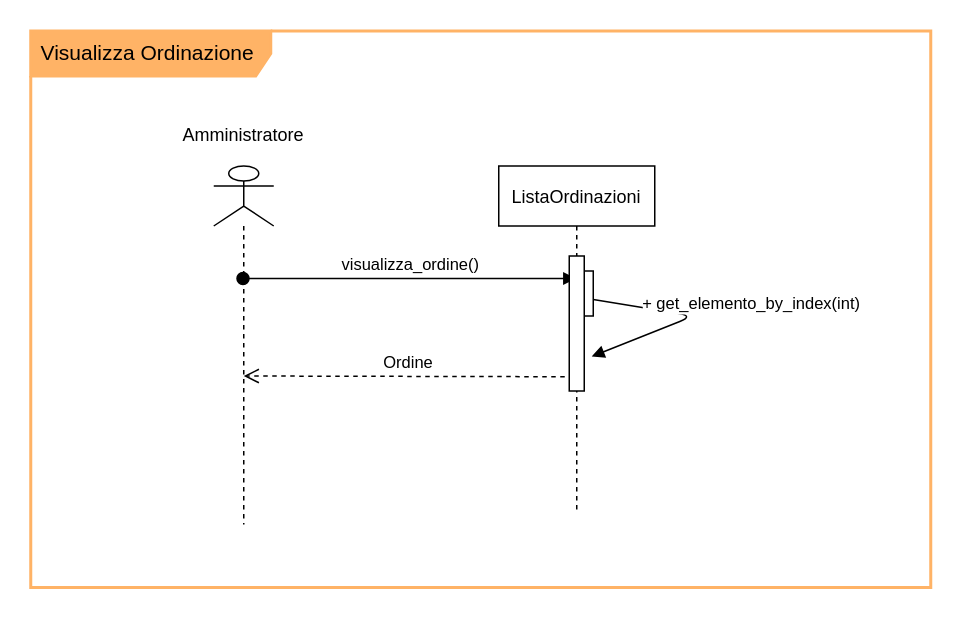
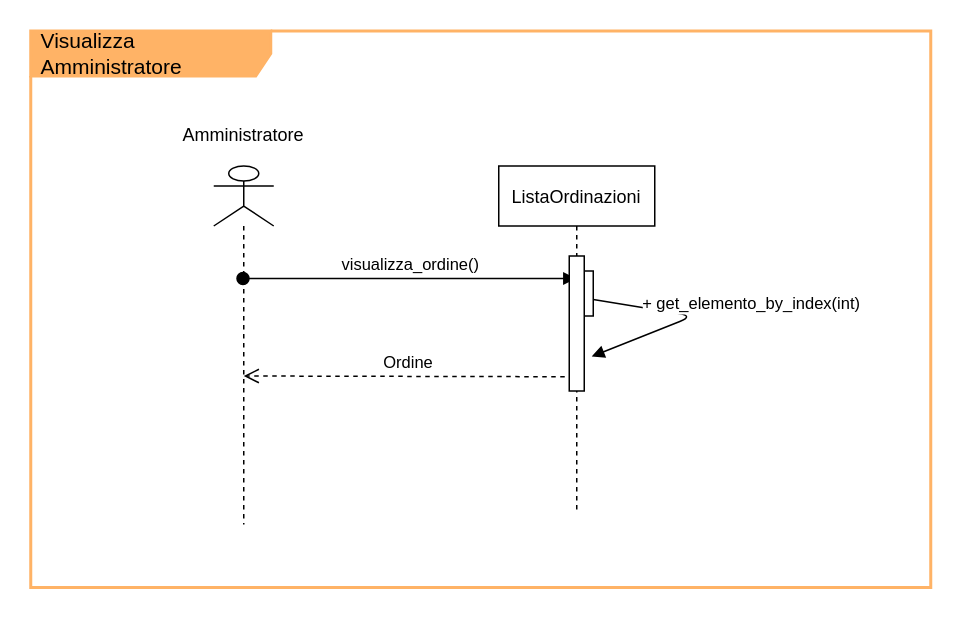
node "Visualizza Ordinazione": label "Visualizza Ordinazione" -> "Visualizza Amministratore"
